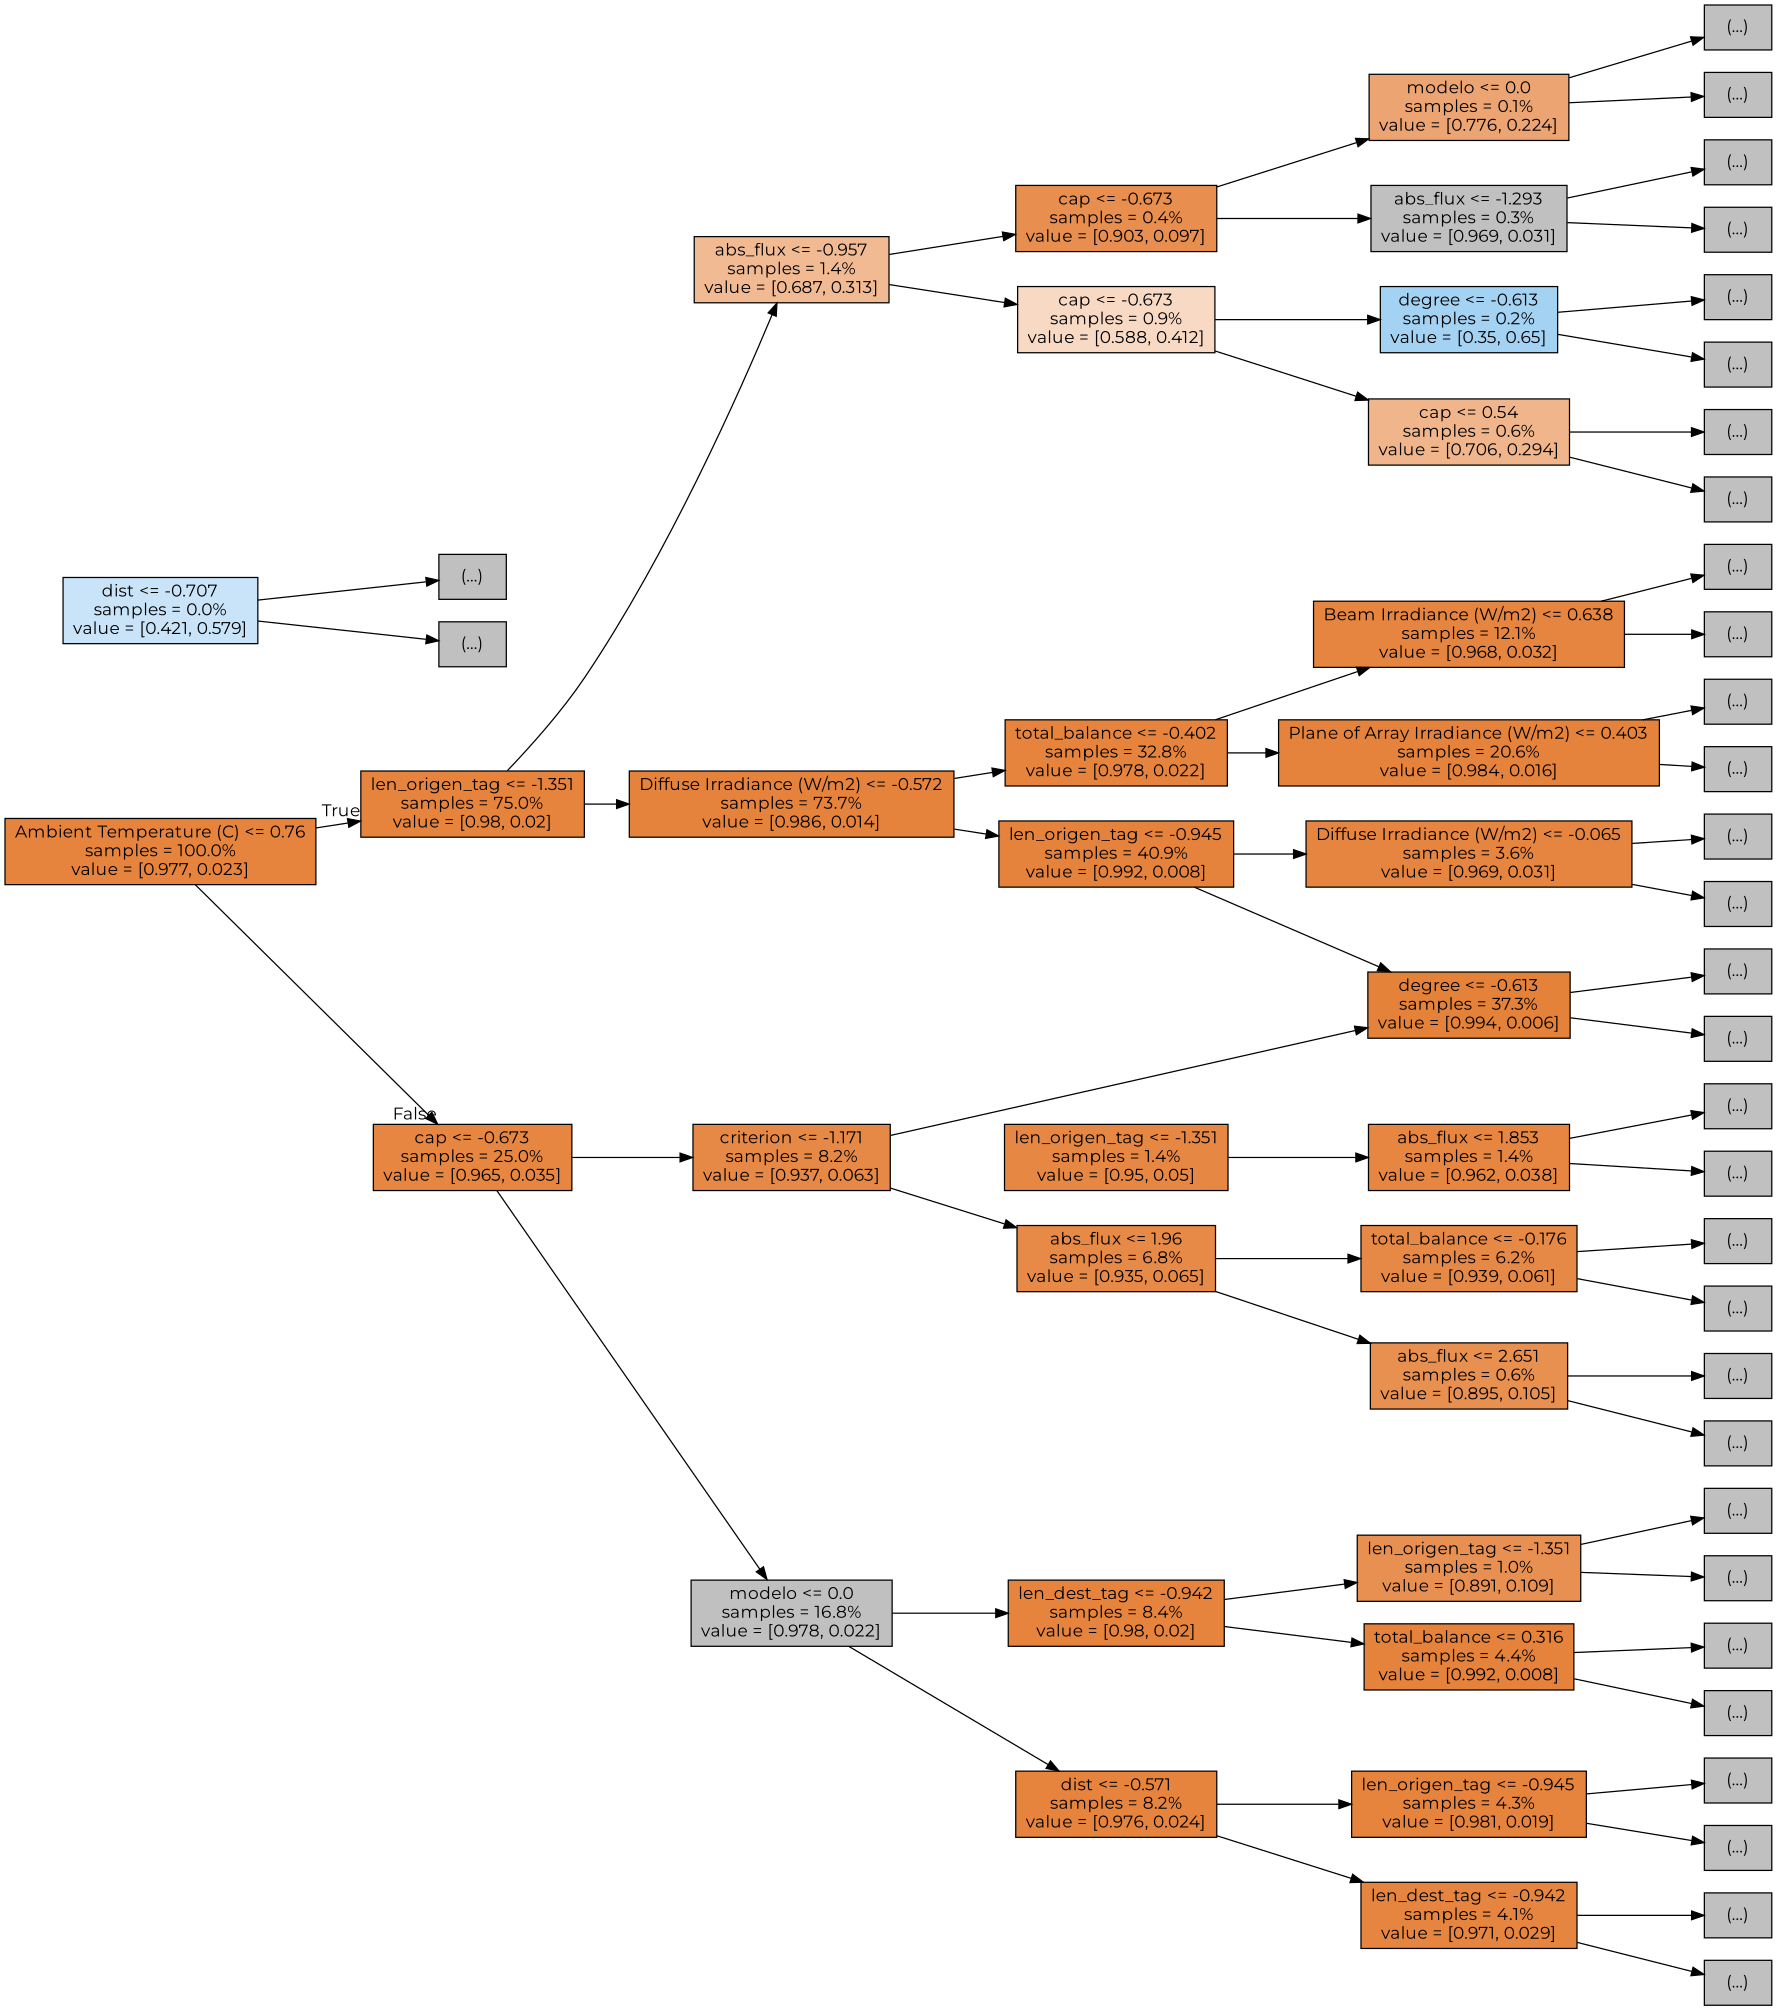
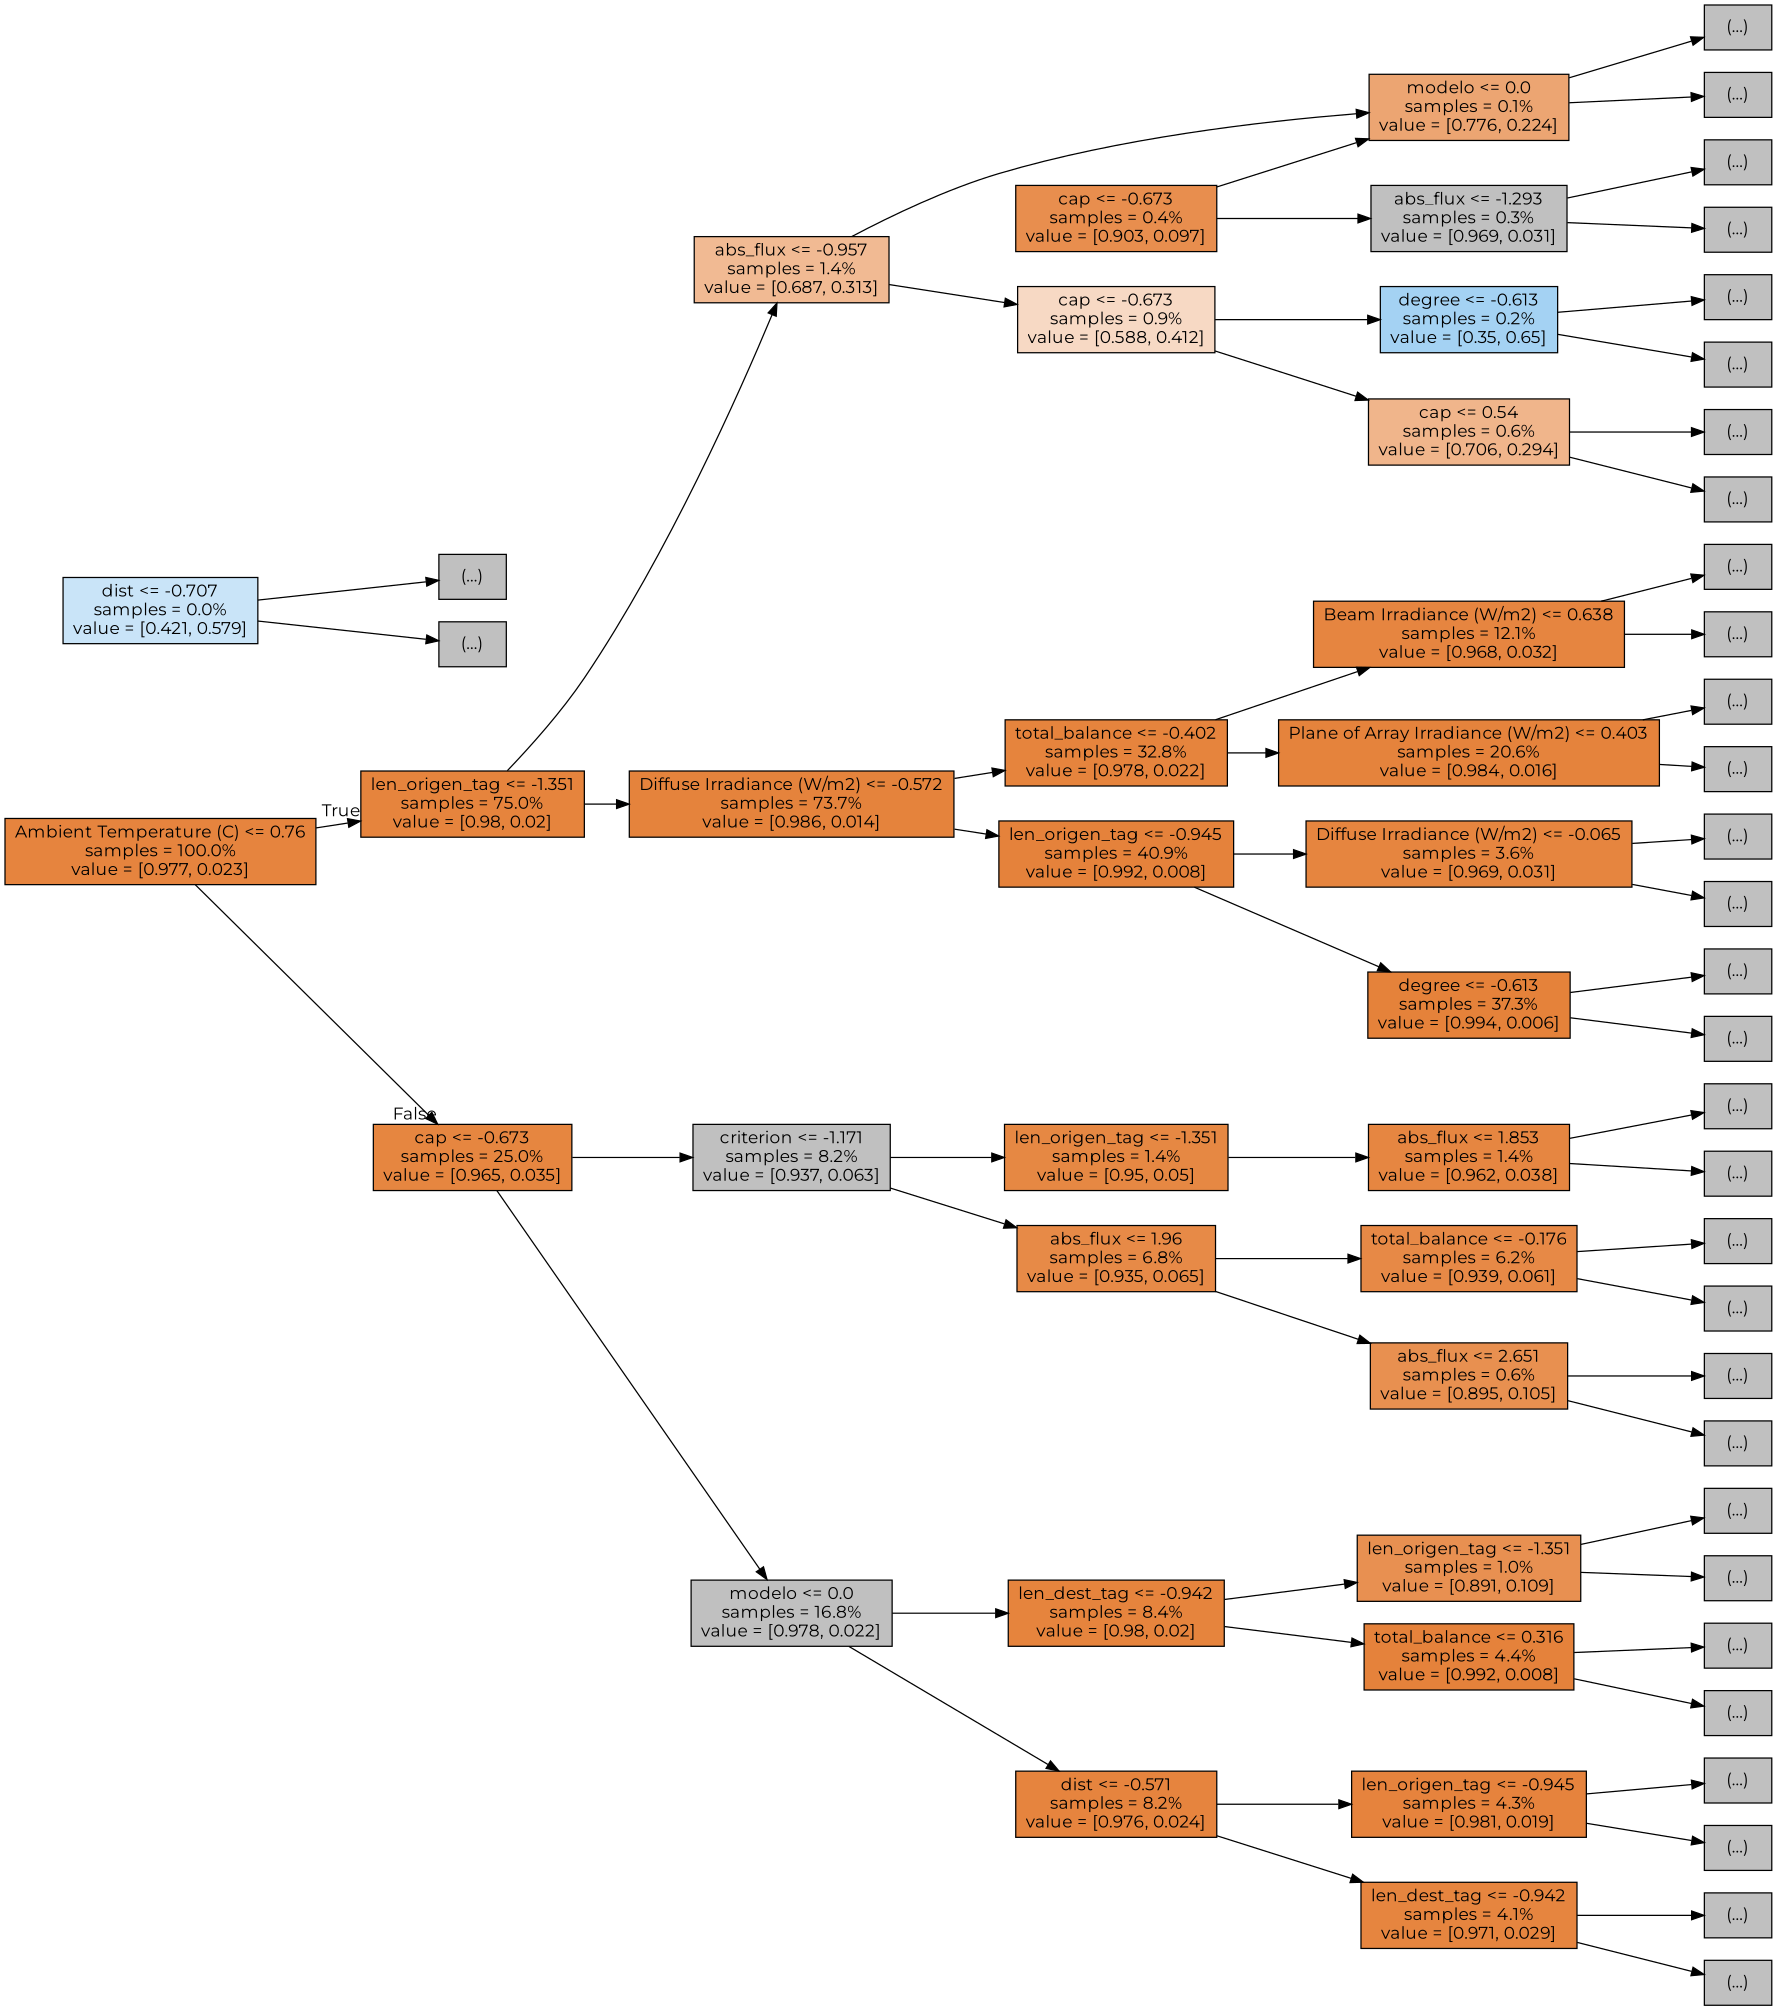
edge "abs_flux <= -0.957 samples = 1.4% value = [0.687, 0.313]" -> "cap <= -0.673 samples = 0.4% value = [0.903, 0.097]": now "abs_flux <= -0.957 samples = 1.4% value = [0.687, 0.313]" -> "modelo <= 0.0 samples = 0.1% value = [0.776, 0.224]"
edge "criterion <= -1.171 samples = 8.2% value = [0.937, 0.063]" -> "degree <= -0.613 samples = 37.3% value = [0.994, 0.006]": now "criterion <= -1.171 samples = 8.2% value = [0.937, 0.063]" -> "len_origen_tag <= -1.351 samples = 1.4% value = [0.95, 0.05]"
node "criterion <= -1.171 samples = 8.2% value = [0.937, 0.063]": fillcolor #e78946 -> #c0c0c0
